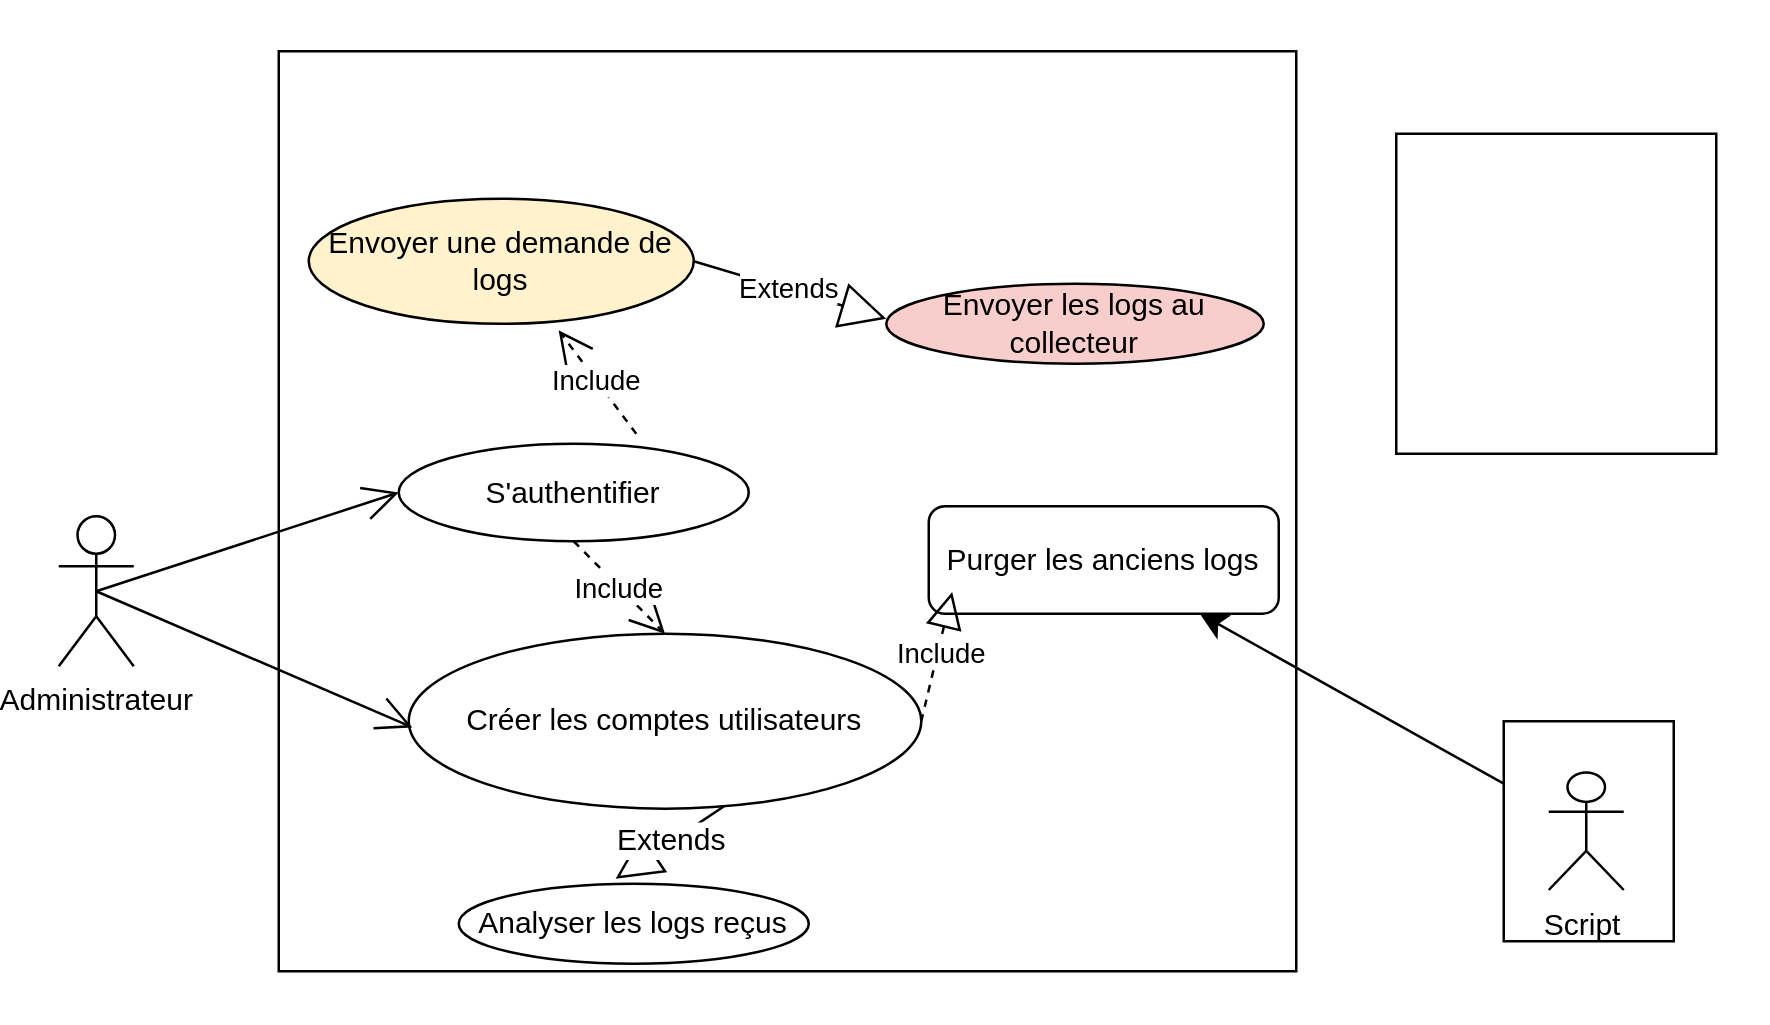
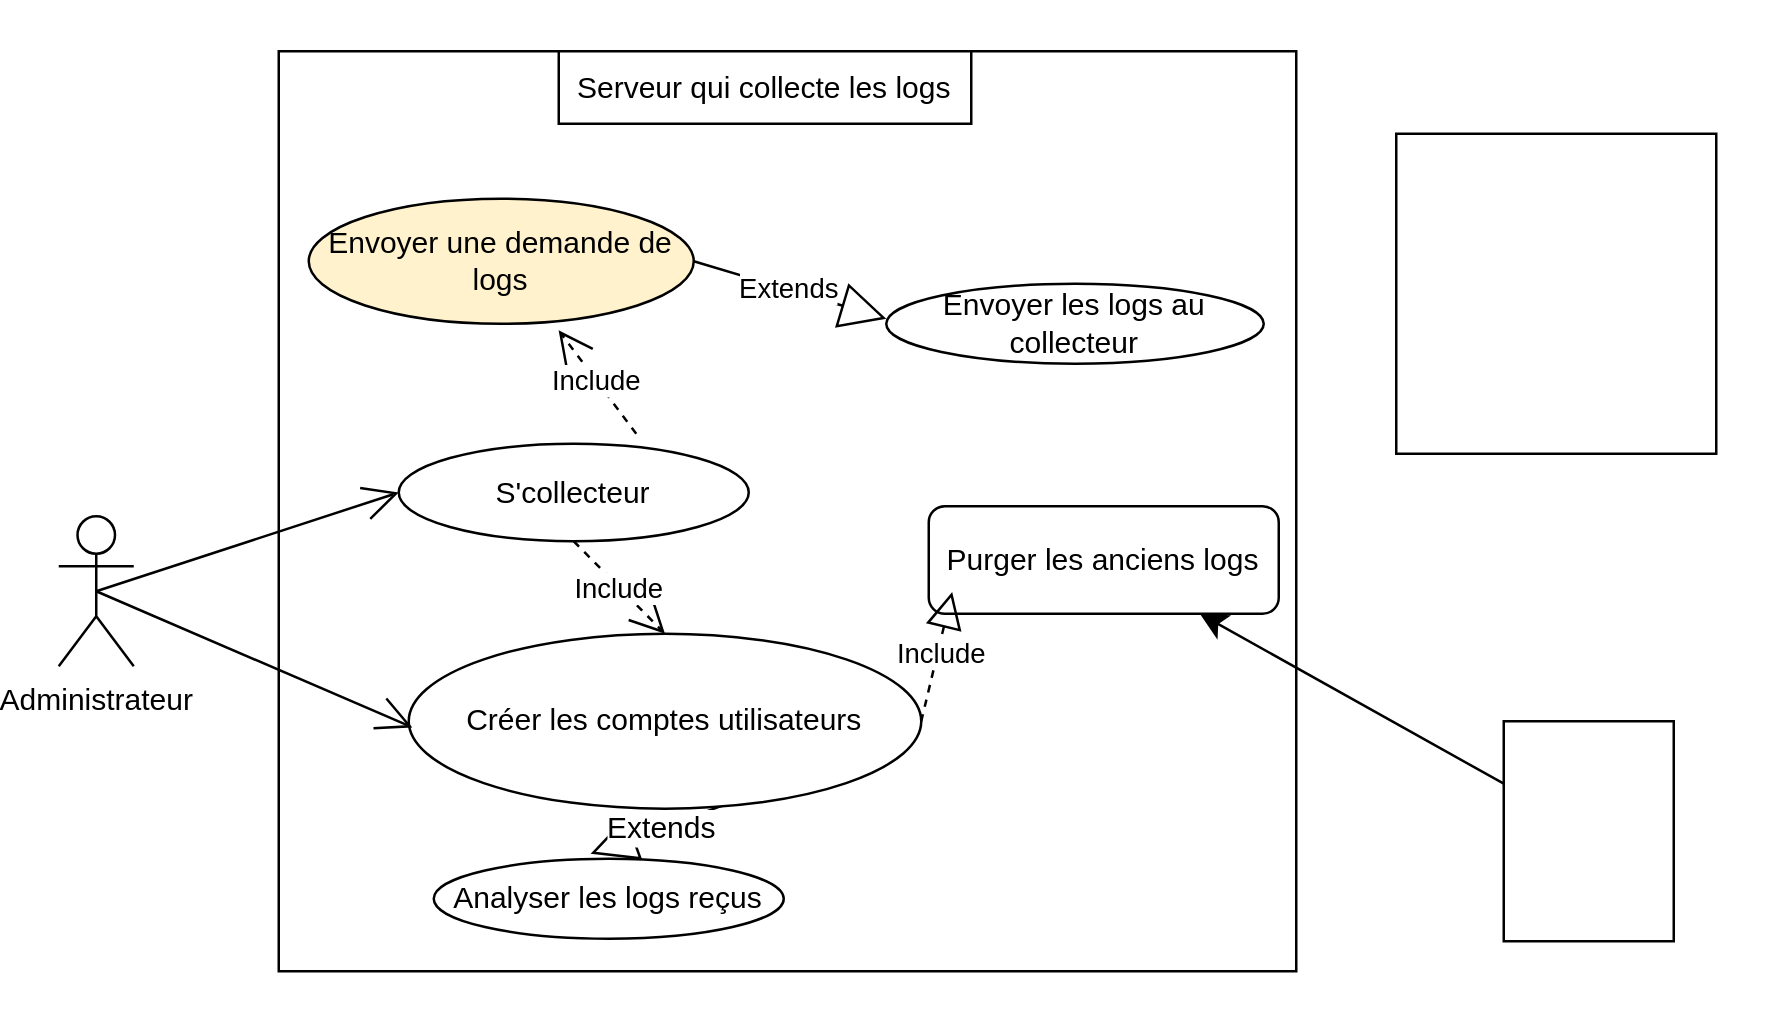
node "Serveur qui collecte les logs": added
node "Envoyer les logs au collecteur": fillcolor #f8cecc -> #ffffff
node "S'authentifier": label "S'authentifier" -> "S'collecteur"
node "Script": removed
node "Analyser les logs reçus": moved (634, 924) -> (609, 899)
